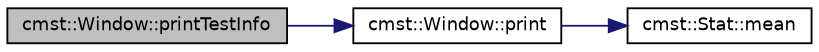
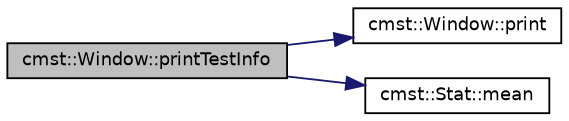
edge "cmst::Window::print" -> "cmst::Stat::mean": now "cmst::Window::printTestInfo" -> "cmst::Stat::mean"
